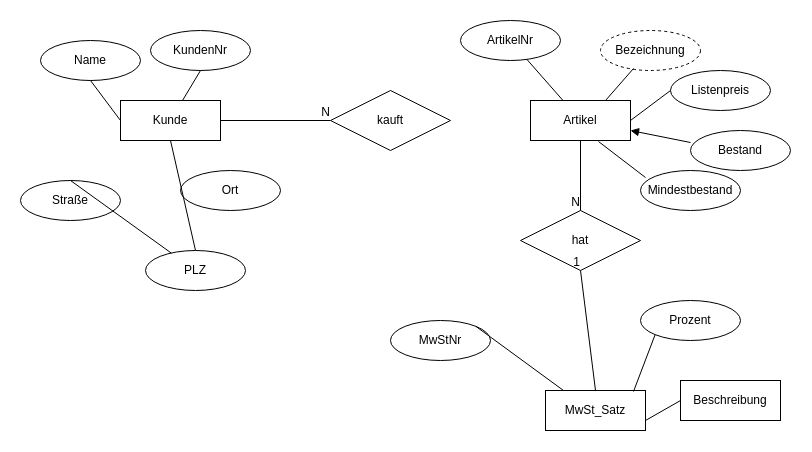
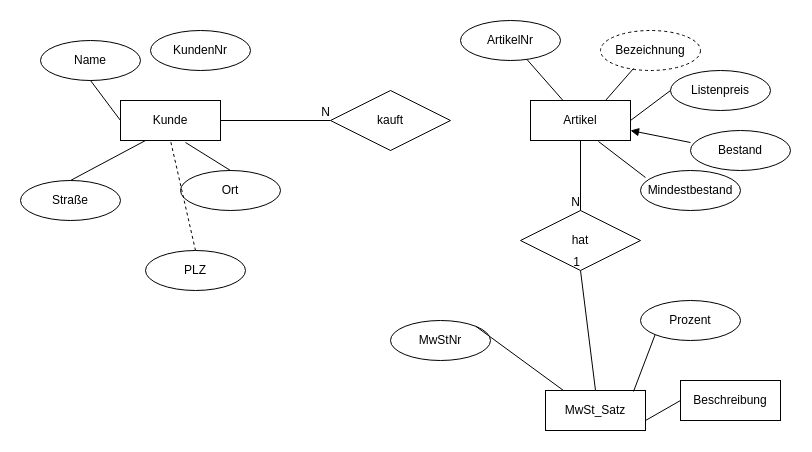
edge "KundenNr" -- "Kunde": removed
edge "Kunde" -- "Ort": added
edge "Kunde" -- "PLZ": style solid -> dashed
edge "Straße" -- "PLZ": now "Straße" -- "Kunde"
